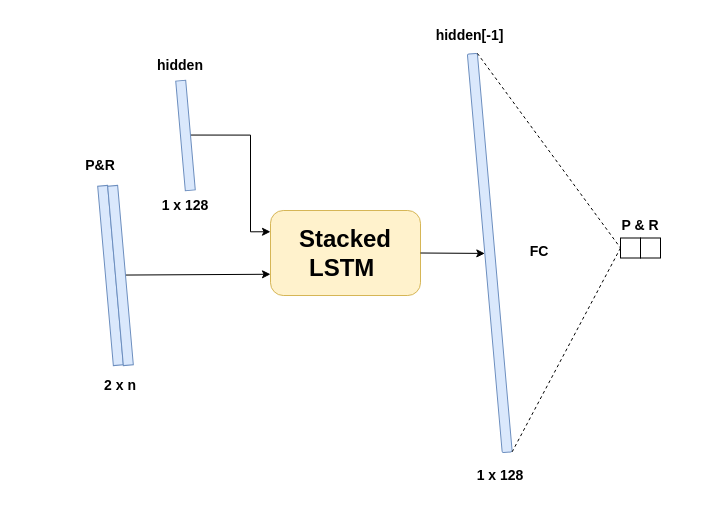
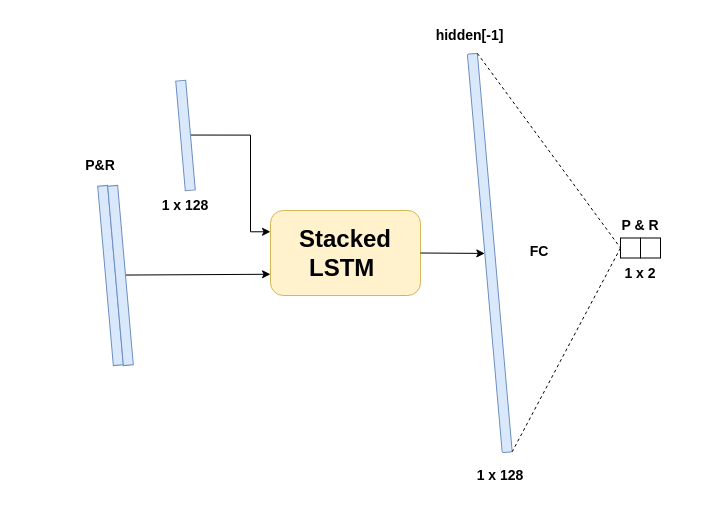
node "hidden": removed
node "1 x 2": added
node "2 x n": removed
